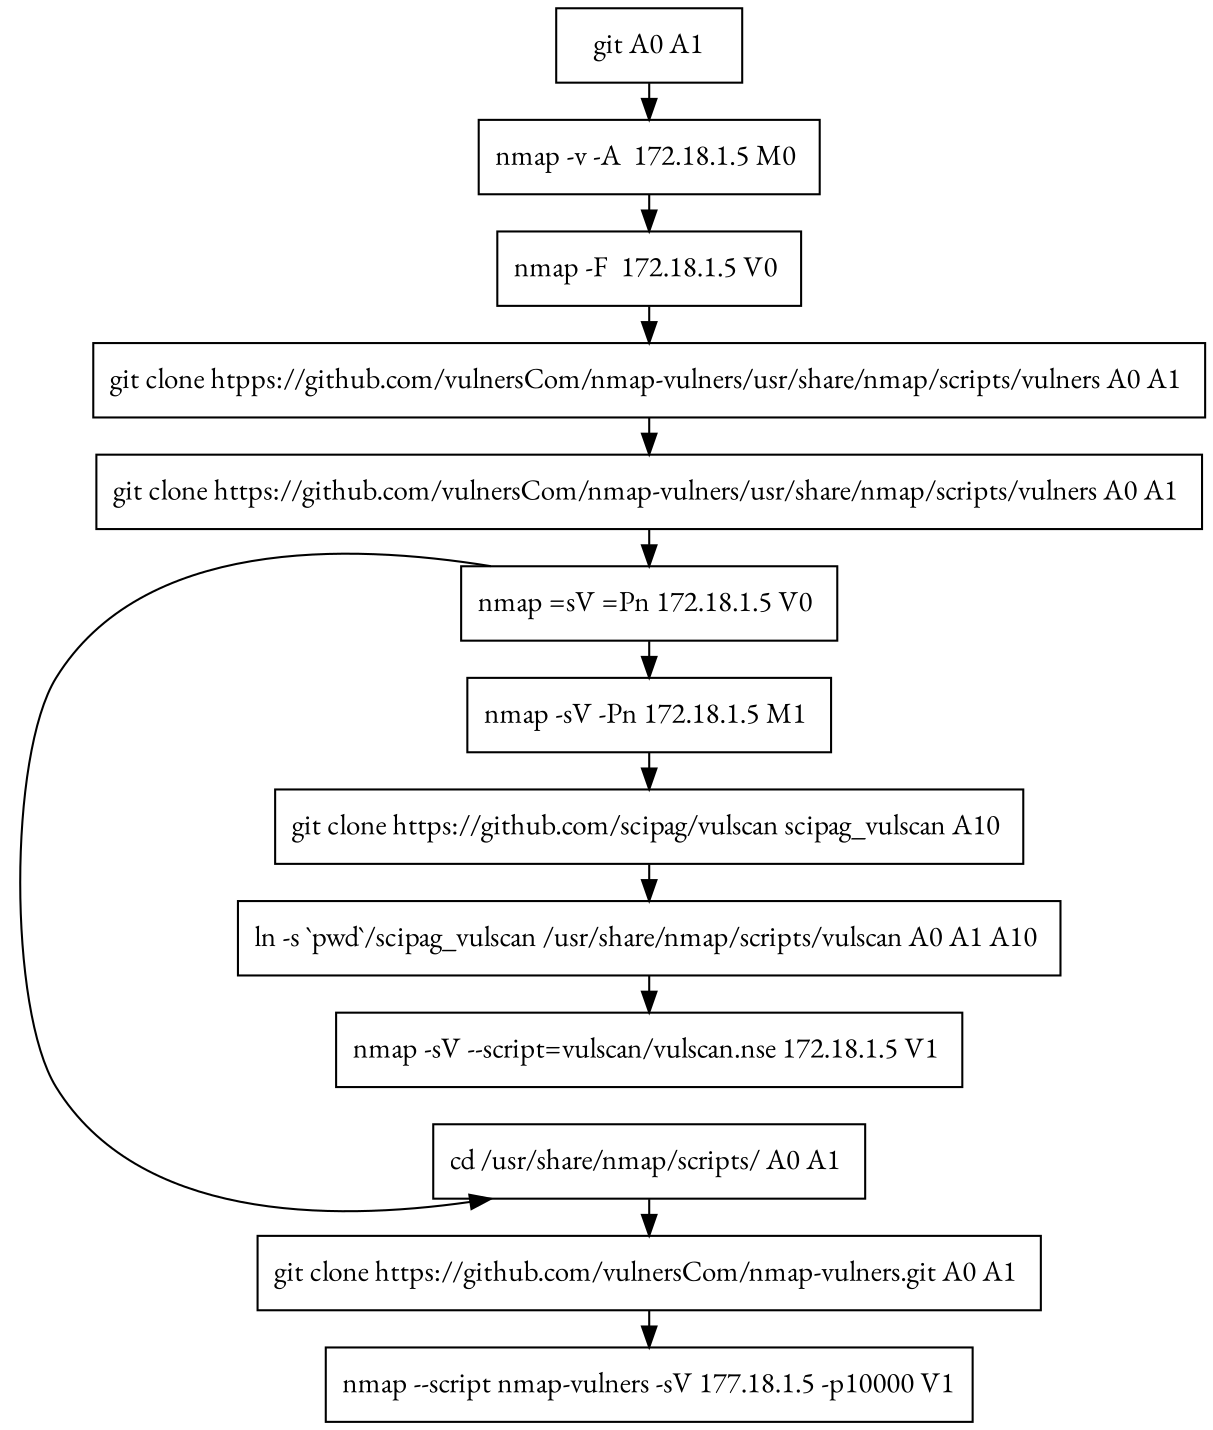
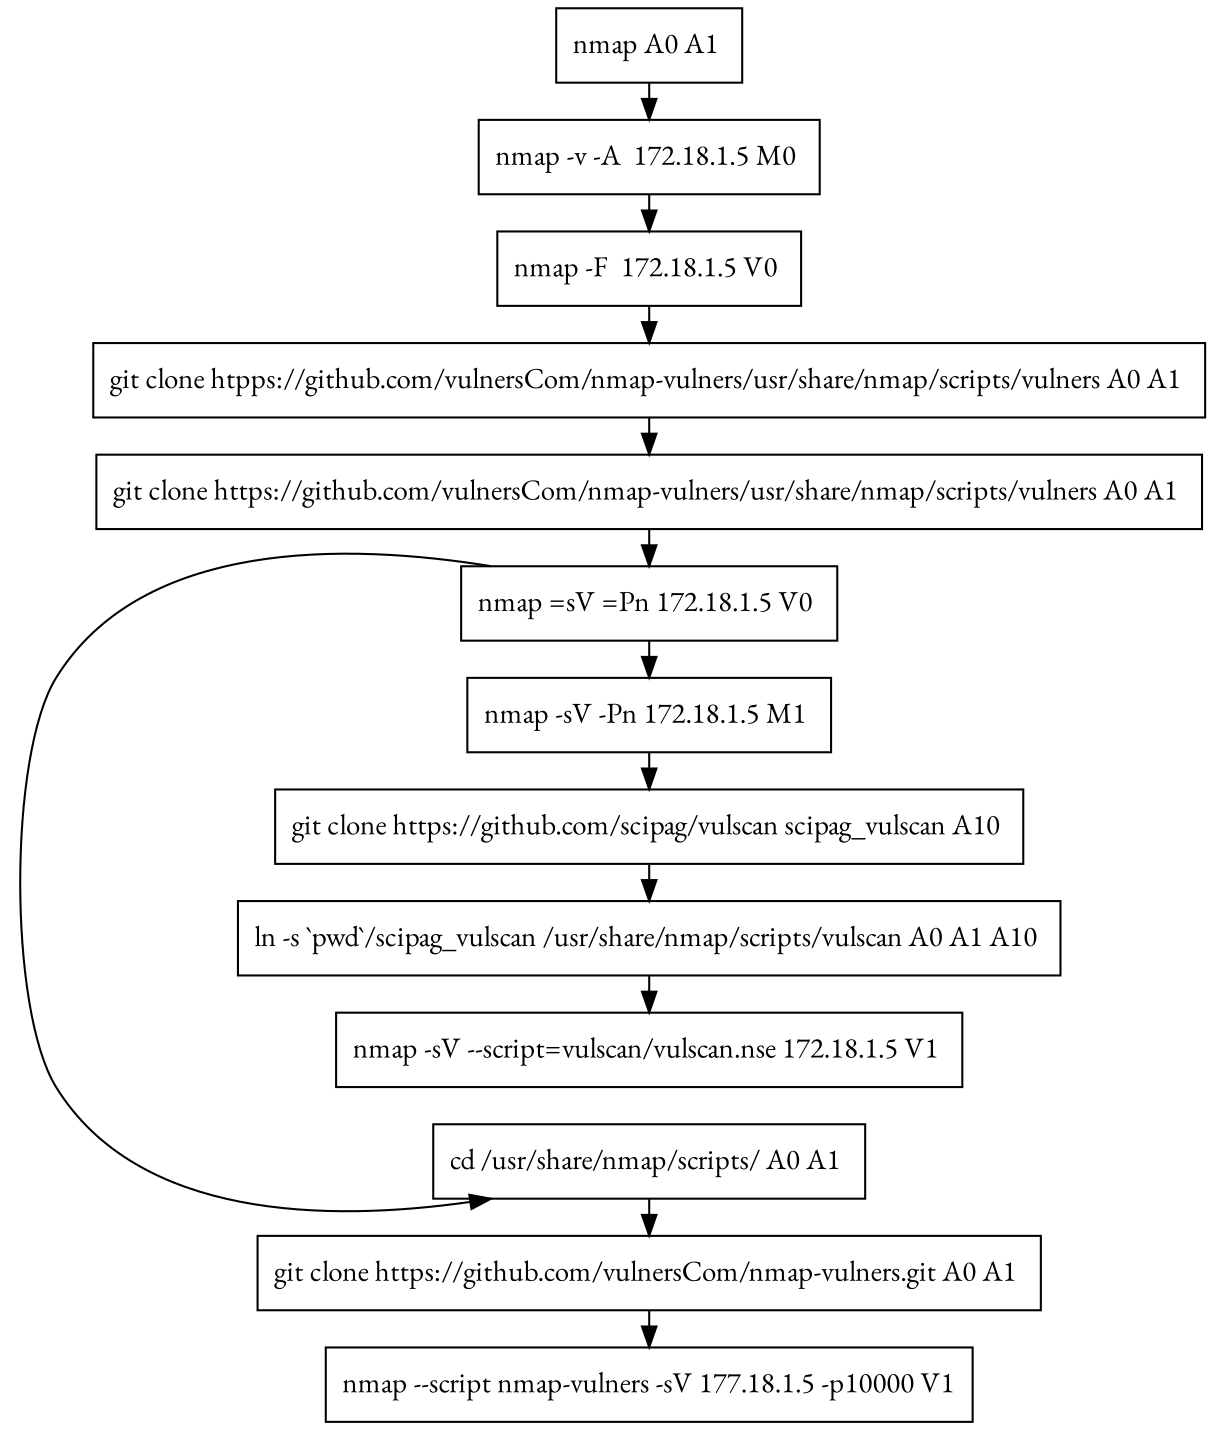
node "git A0 A1": label "git A0 A1" -> "nmap A0 A1"
